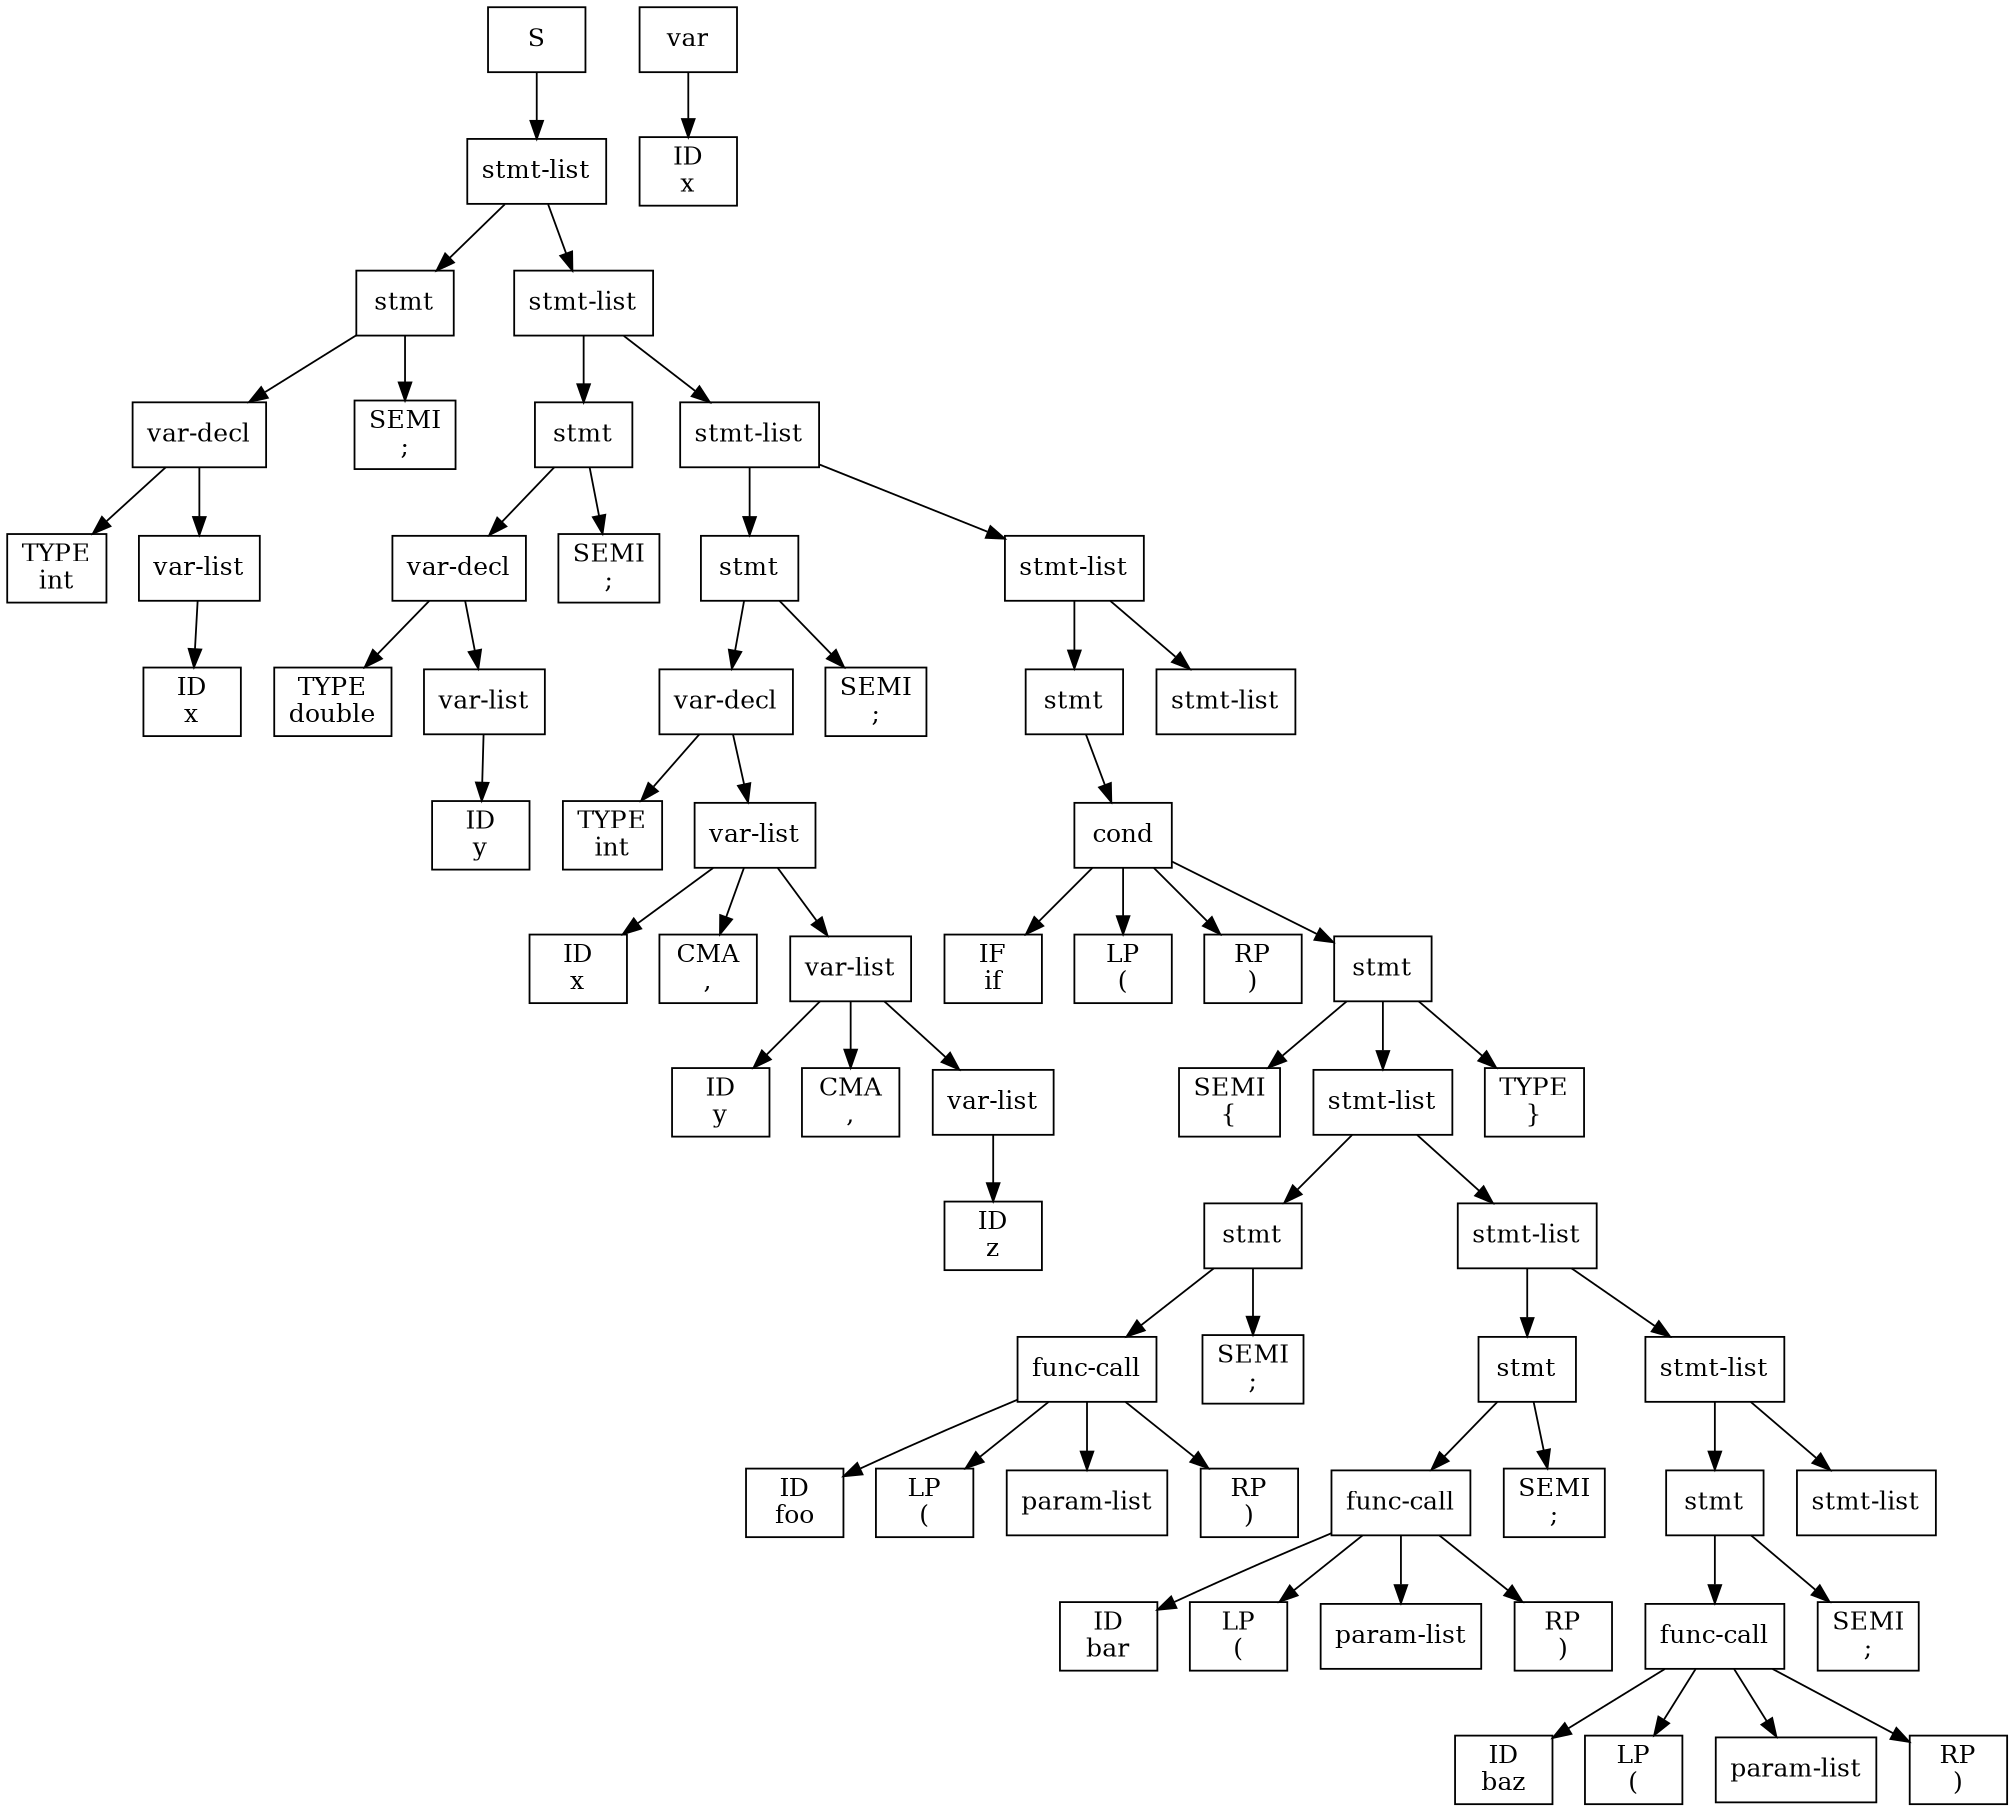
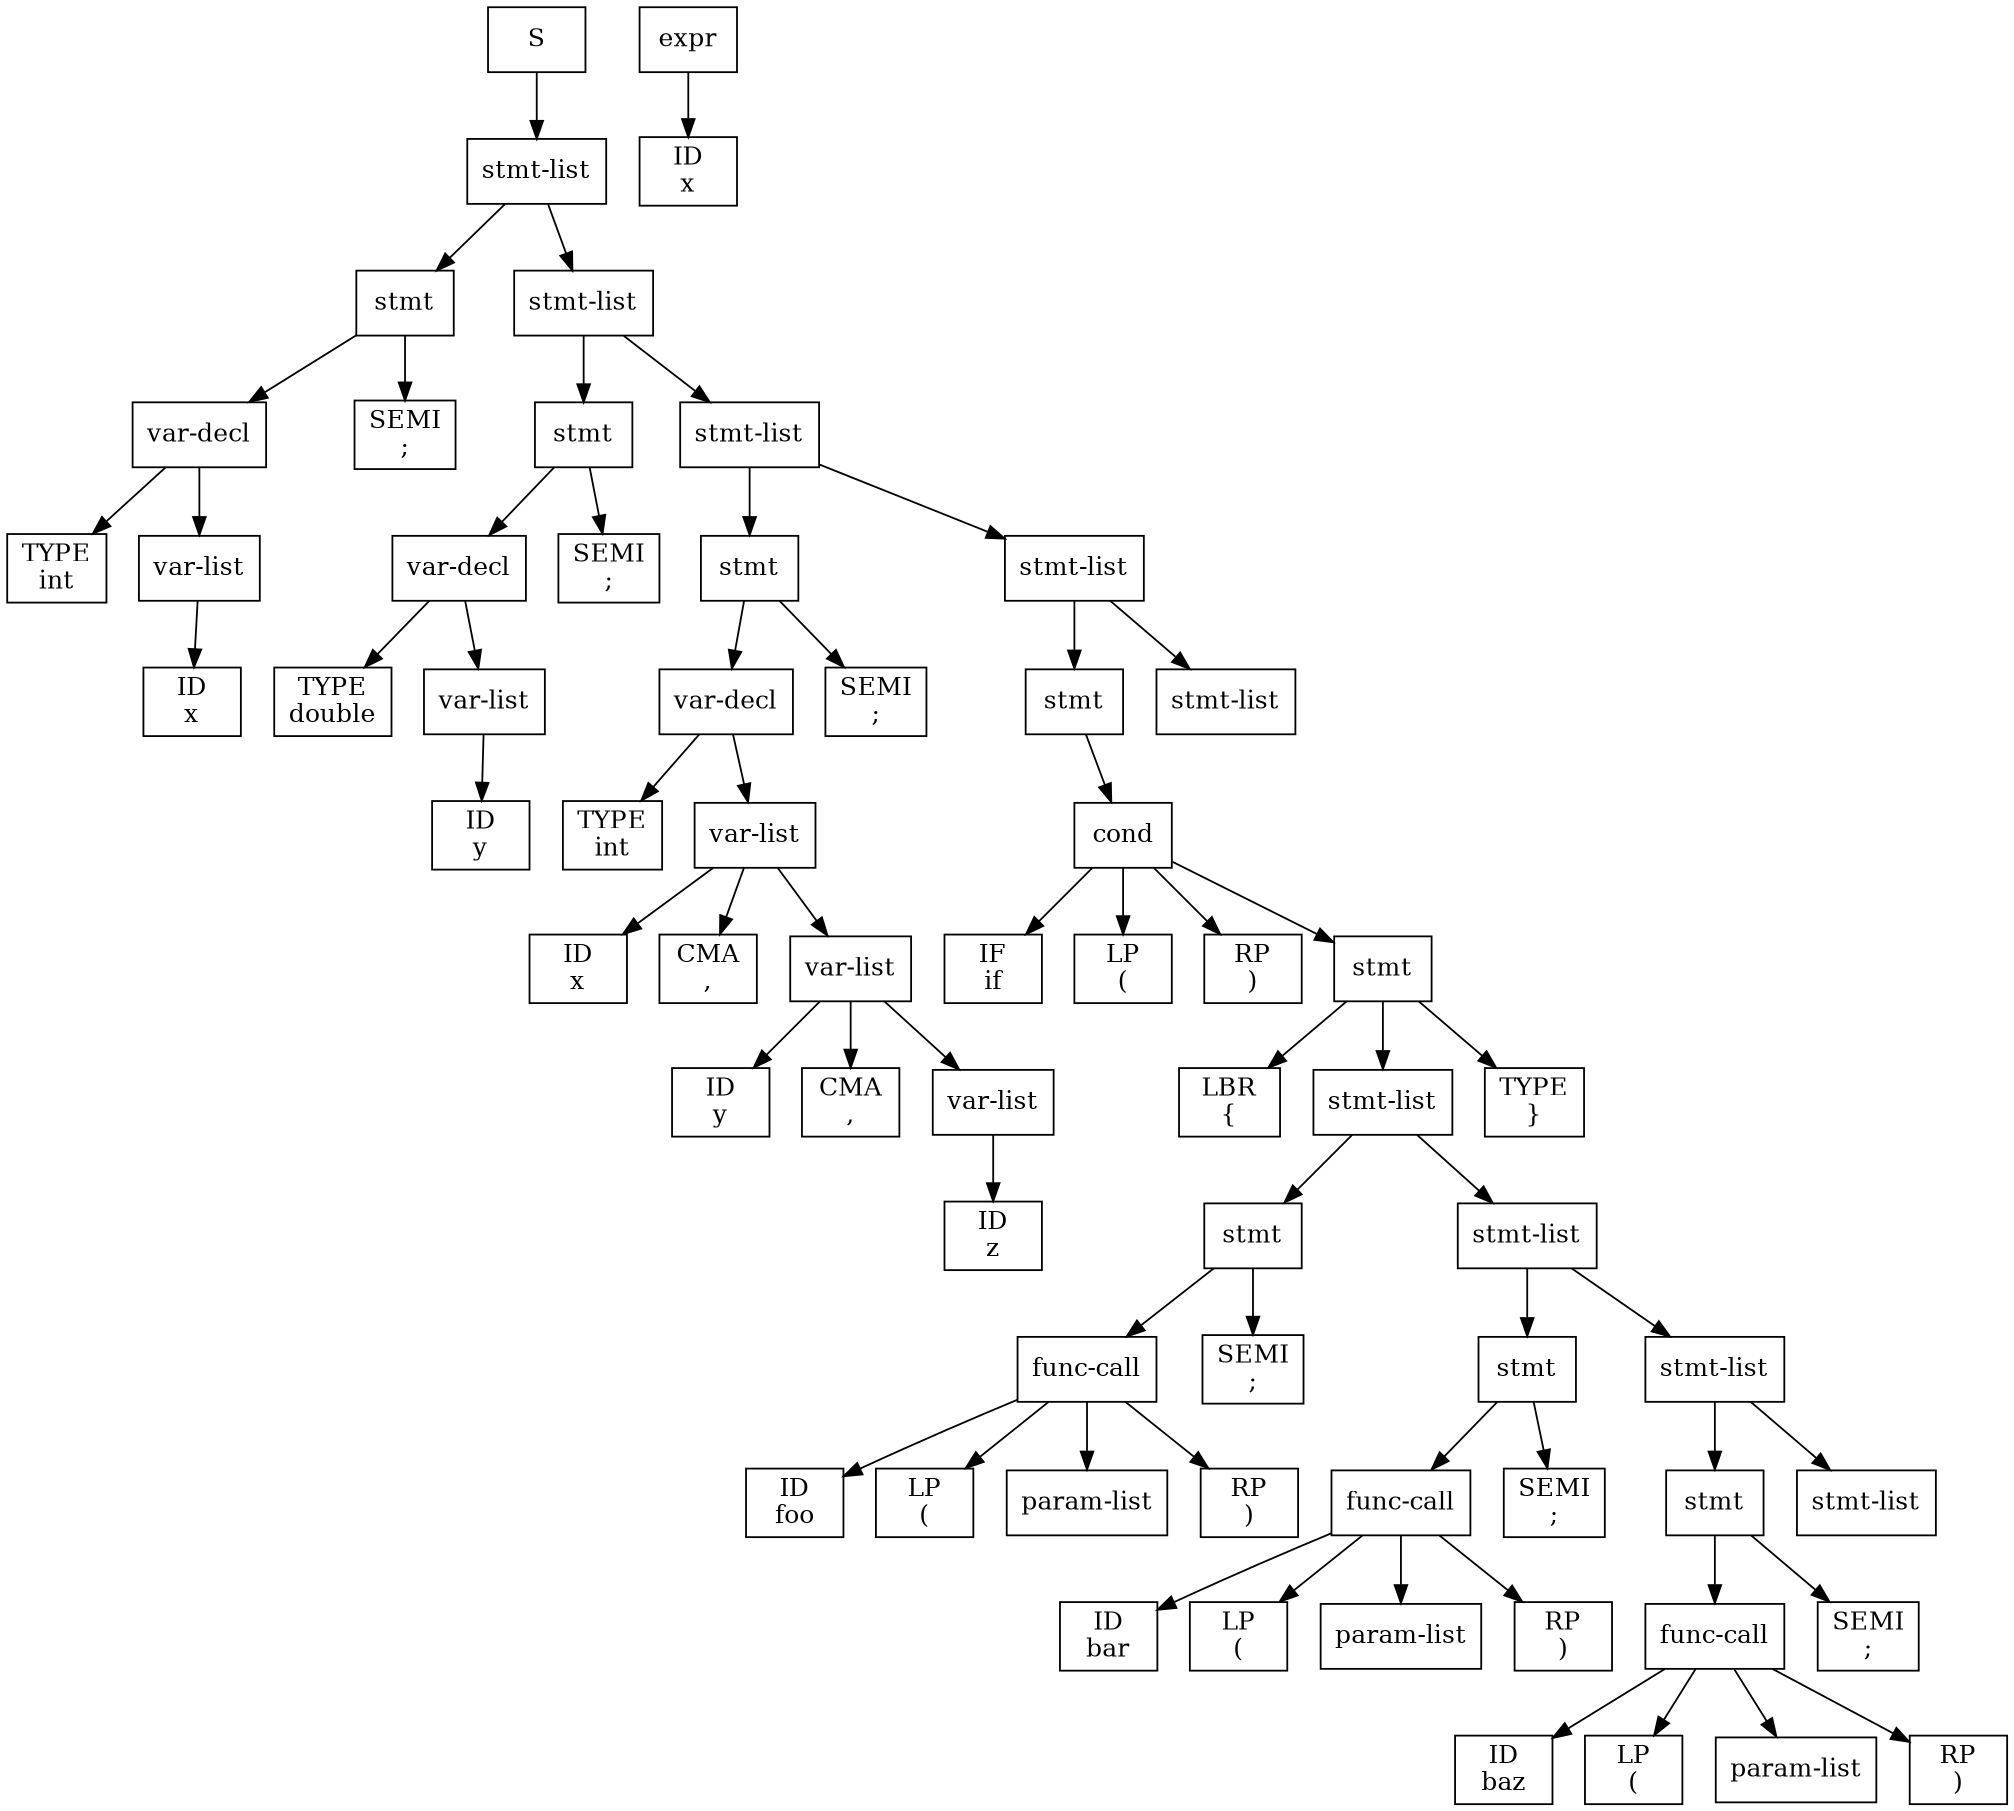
node "var": label "var" -> "expr"
node "SEMI {": label "SEMI {" -> "LBR {"
